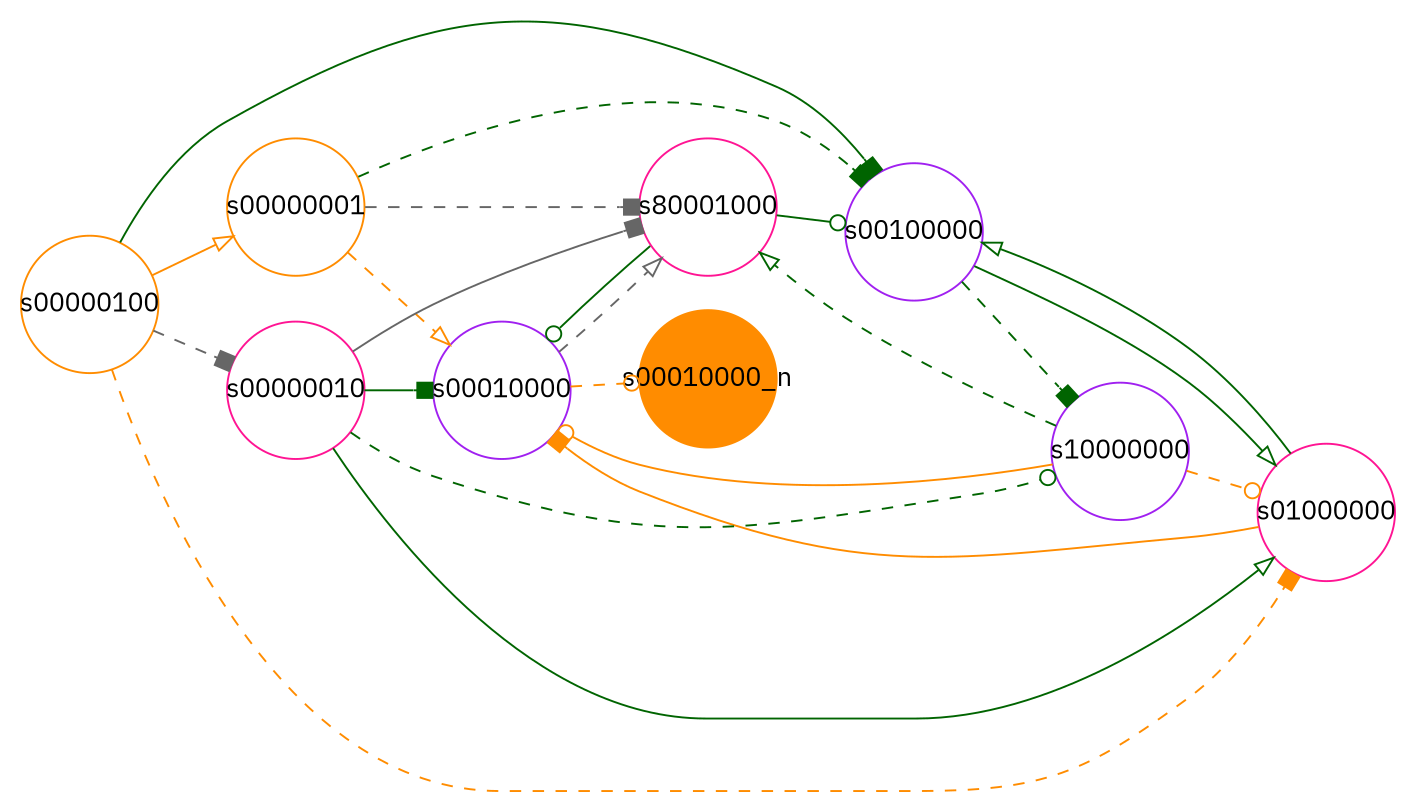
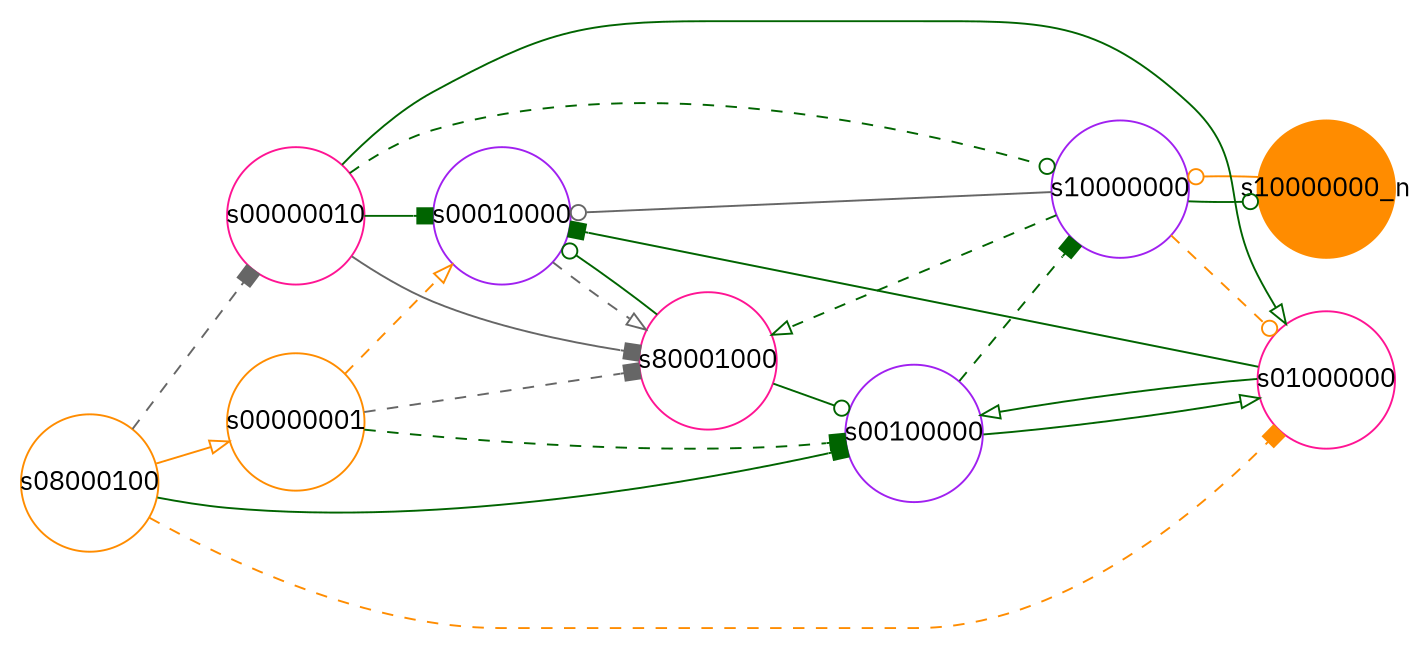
node "s10000000_n": added
node "s00000100": label "s00000100" -> "s08000100"
node "s00010000_n": removed
edge "s10000000" -> "s00010000": color darkorange -> gray40
edge "s01000000" -> "s00010000": color darkorange -> darkgreen
